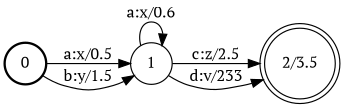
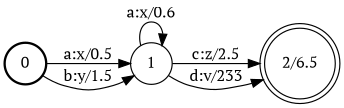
node "2/3.5": label "2/3.5" -> "2/6.5"
